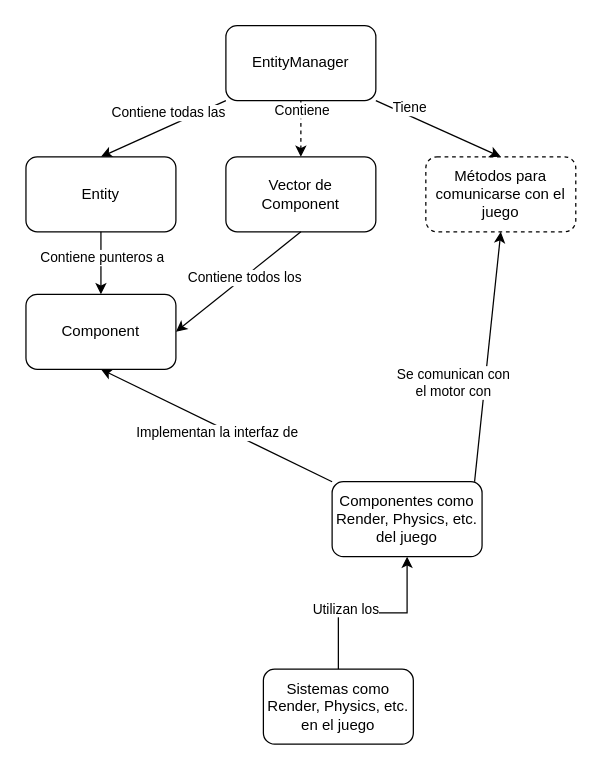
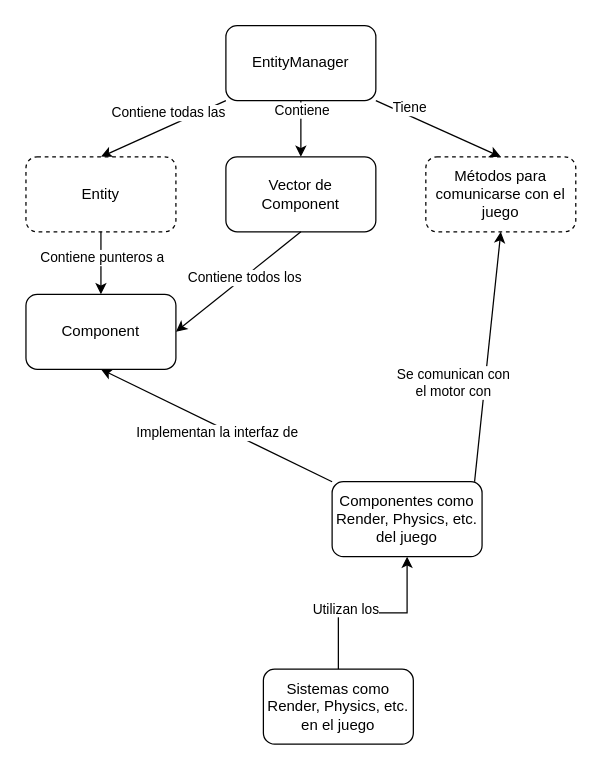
edge "EntityManager" -> "Vector de Component": style dashed -> solid
node "Entity": style solid -> dashed
